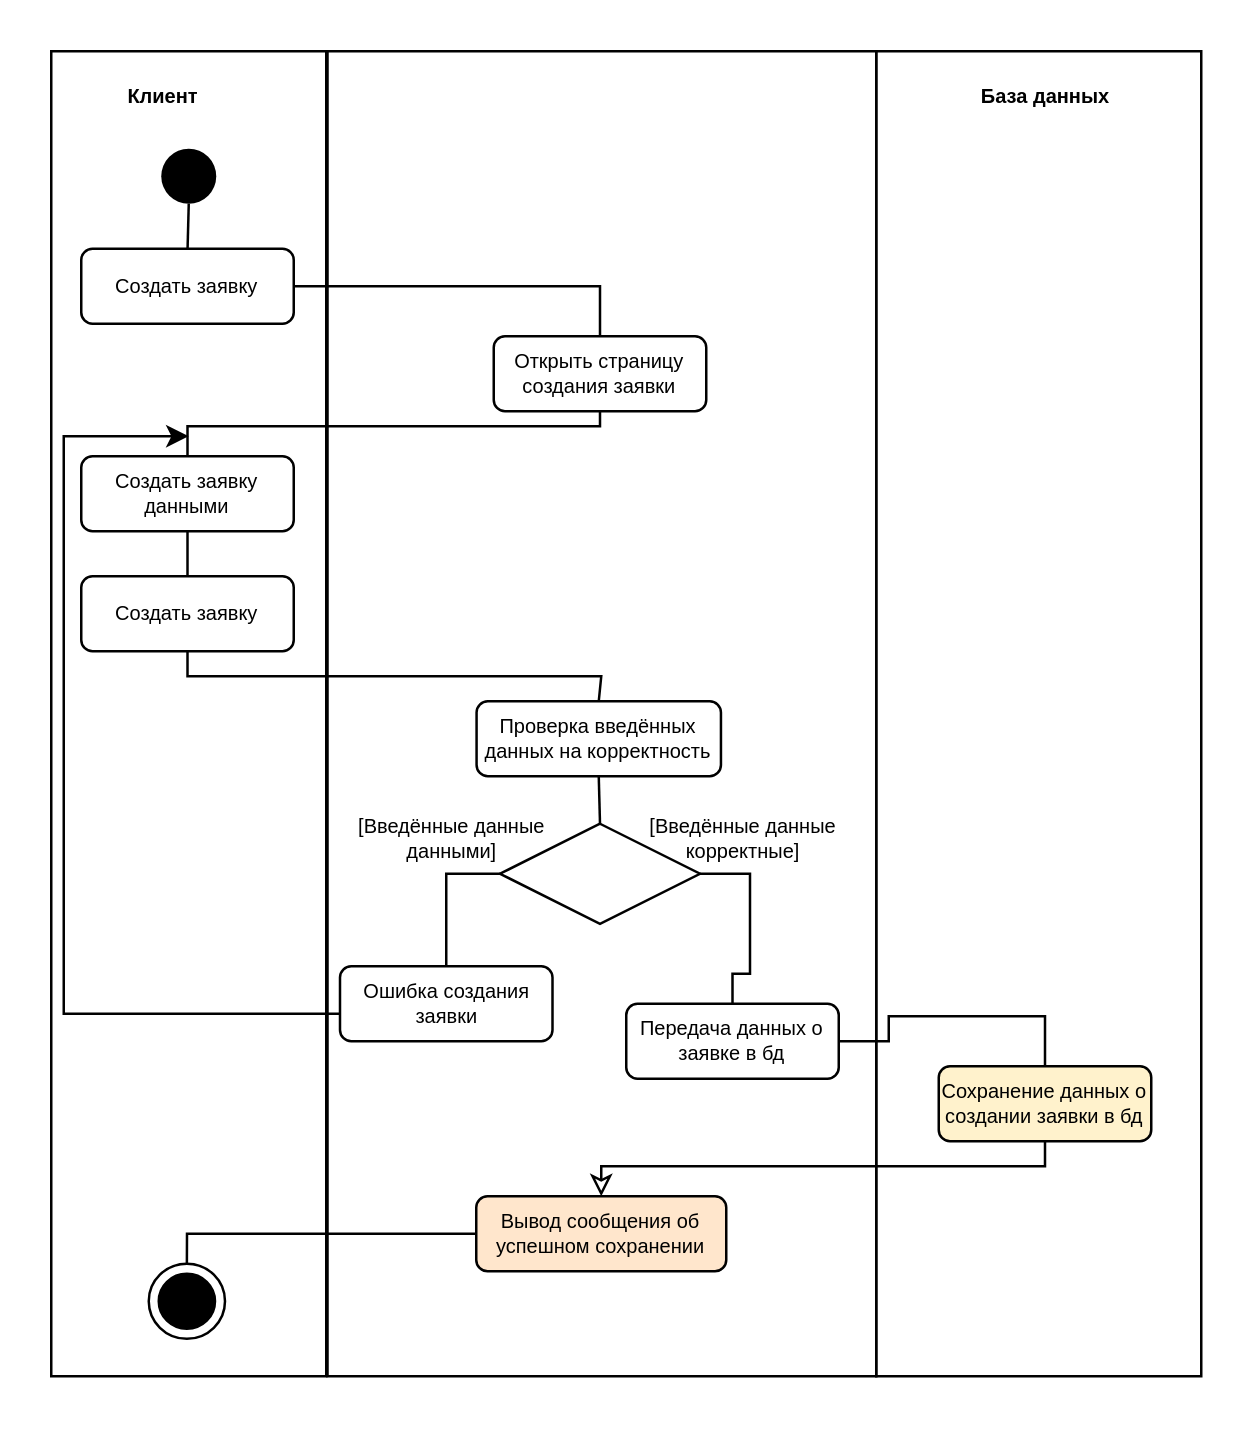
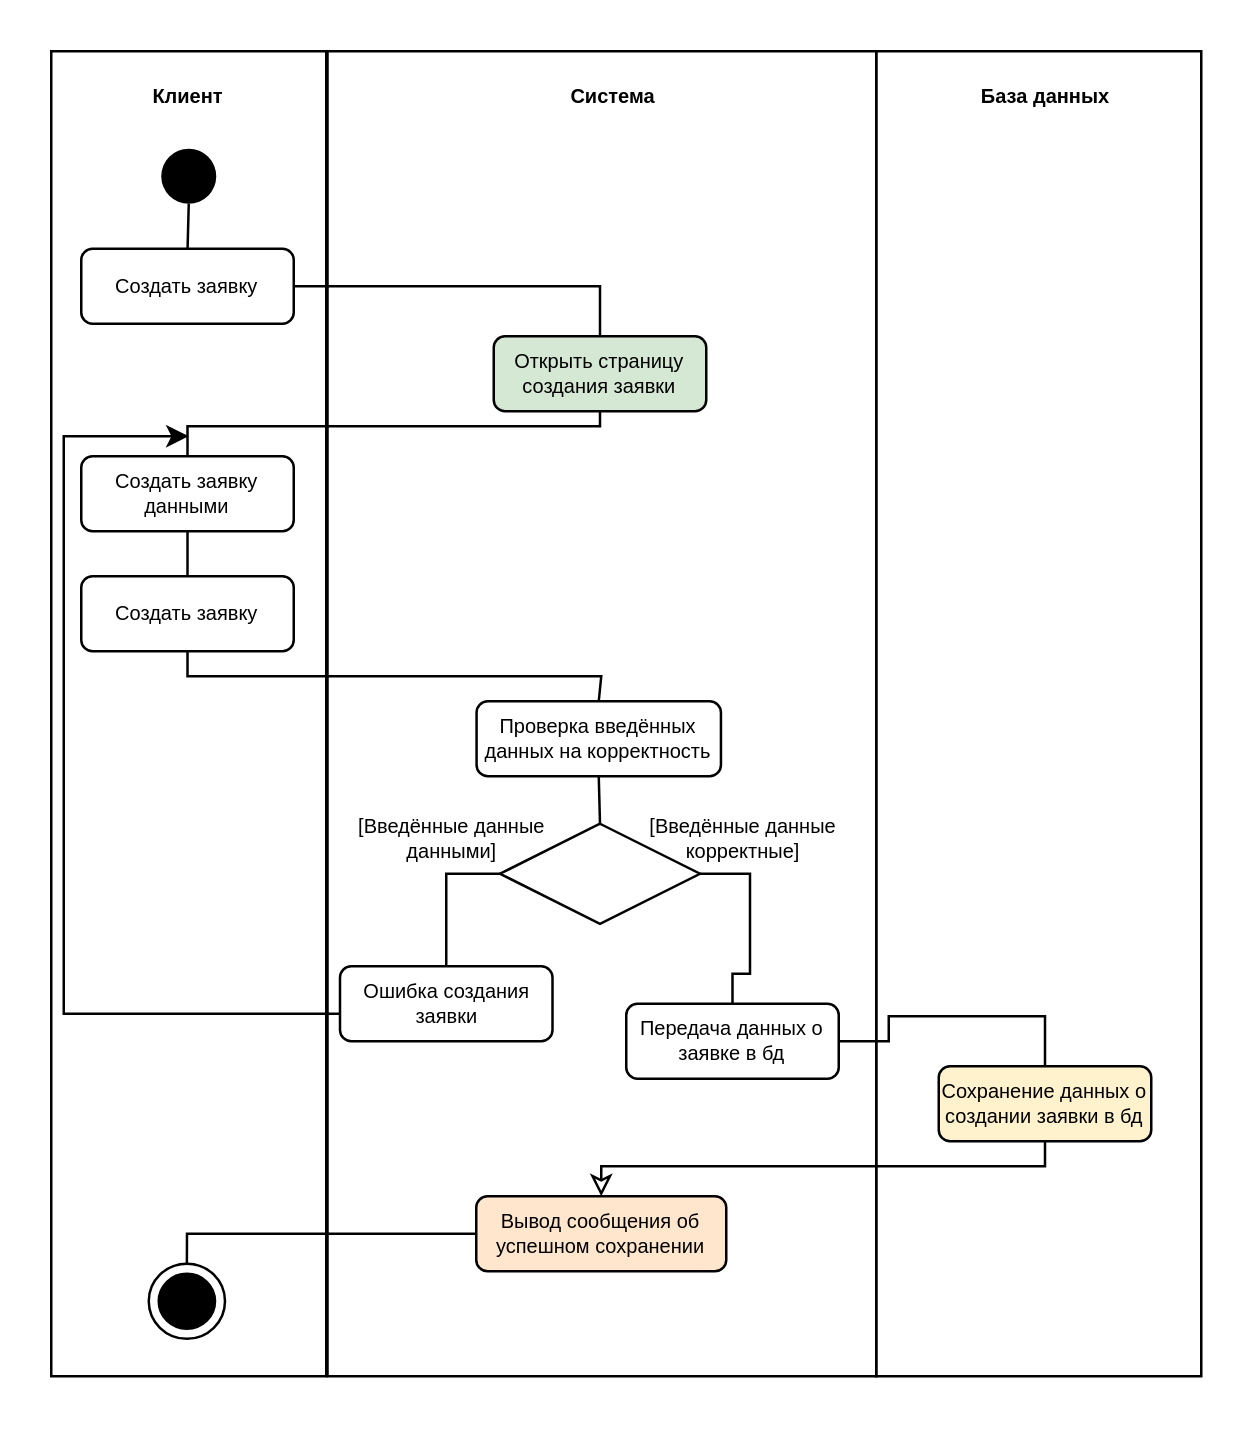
node "Клиент": moved (164, 96) -> (189, 96)
node "Система": added
node "Открыть страницу создания заявки": fillcolor #ffffff -> #d5e8d4
